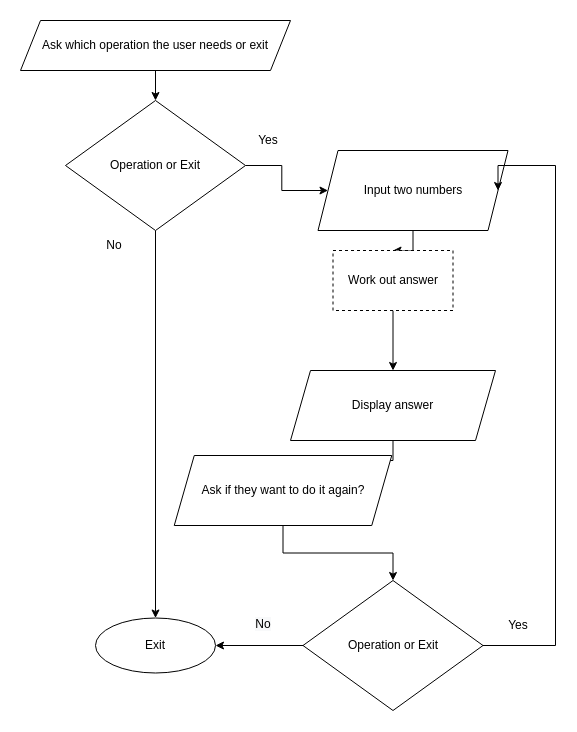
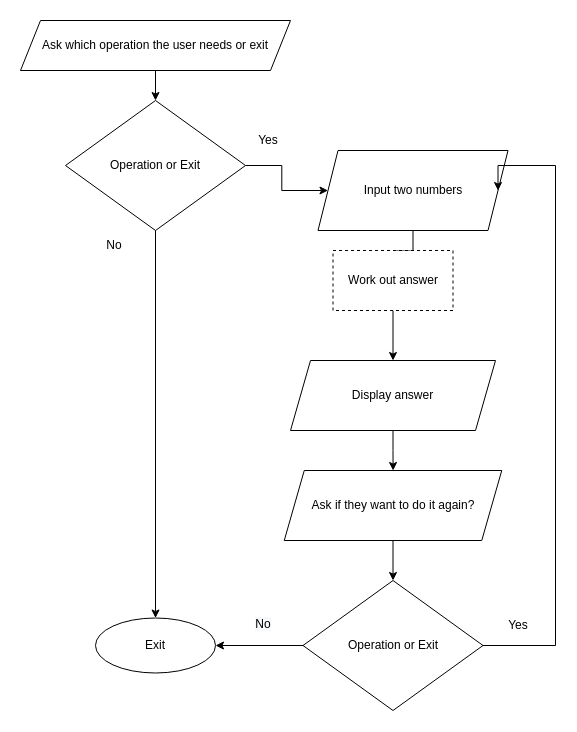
edge "Input two numbers" -> "Work out answer": arrowhead classic -> none
node "Display answer": moved (393, 406) -> (393, 396)
node "Ask if they want to do it again?": moved (283, 491) -> (393, 506)
